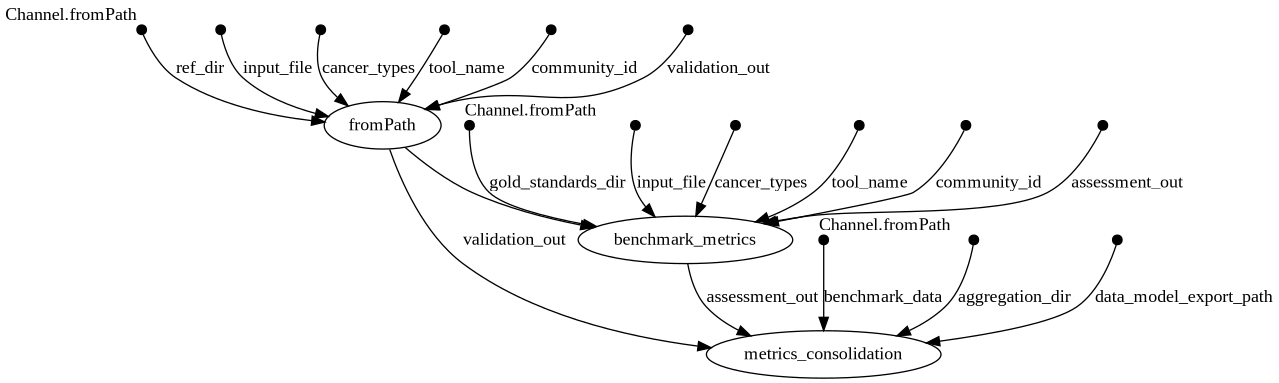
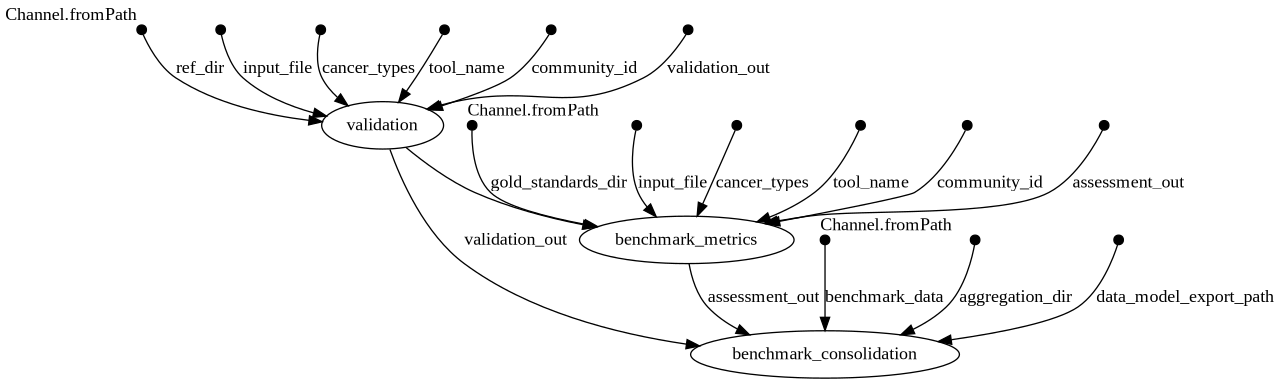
node "fromPath": label "fromPath" -> "validation"
node "metrics_consolidation": label "metrics_consolidation" -> "benchmark_consolidation"
